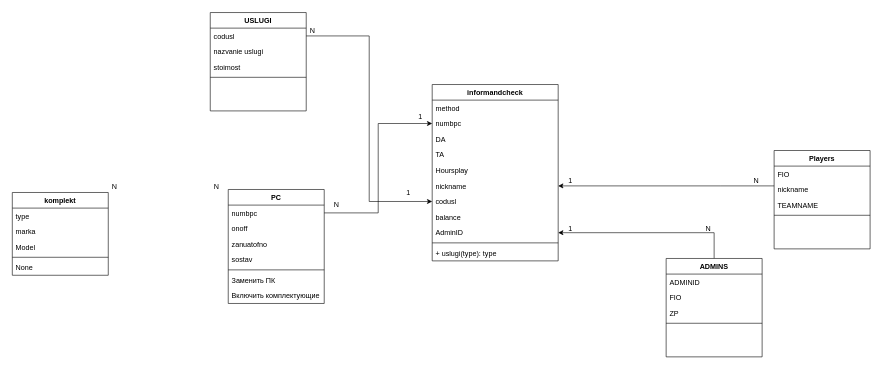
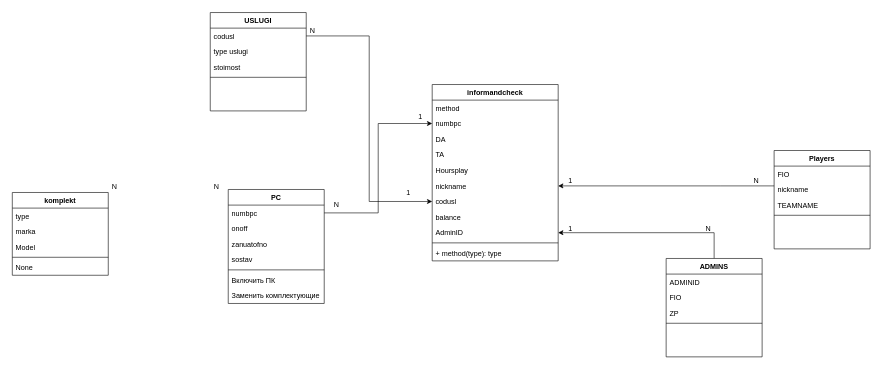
node "nazvanie uslugi": label "nazvanie uslugi" -> "type uslugi"
node "+ uslugi(type): type": label "+ uslugi(type): type" -> "+ method(type): type"
node "Заменить ПК": label "Заменить ПК" -> "Включить ПК"
node "Включить комплектующие": label "Включить комплектующие" -> "Заменить комплектующие"
